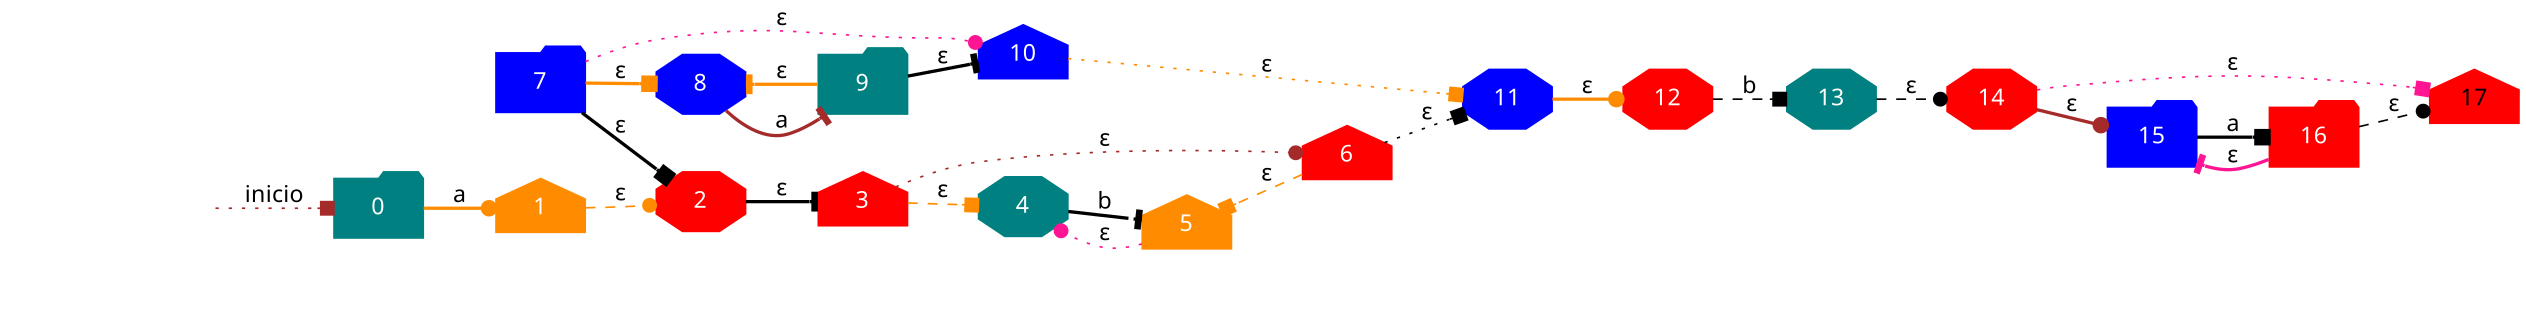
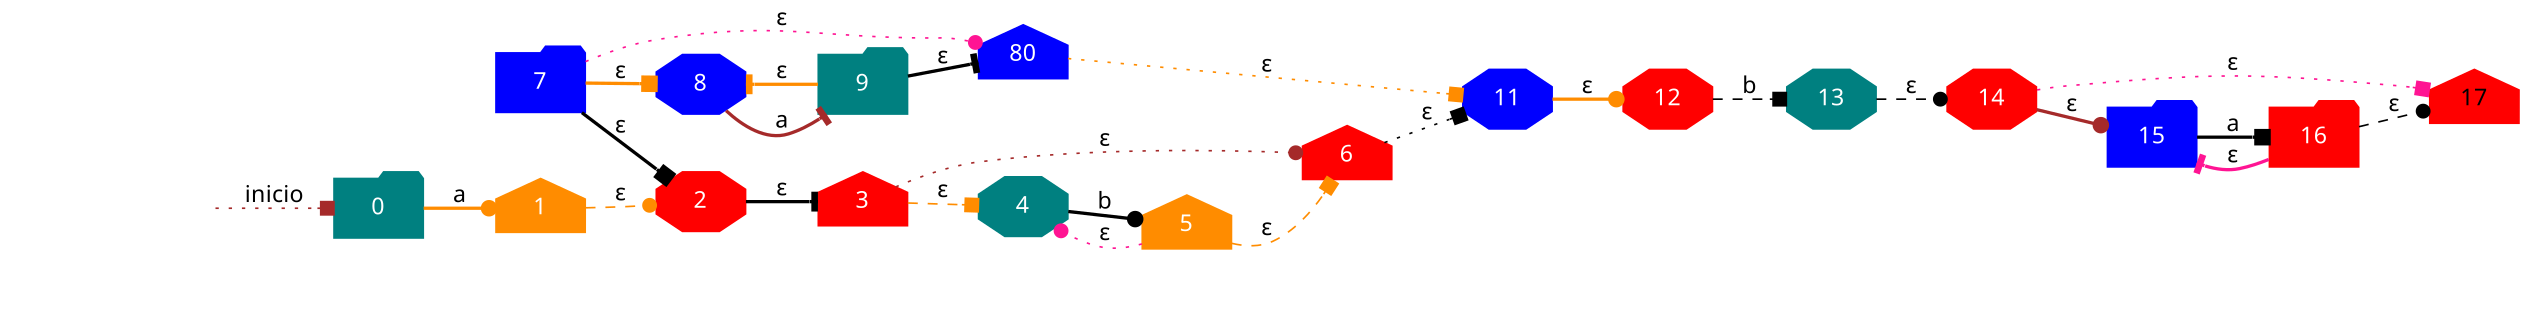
node "10": label "10" -> "80"
edge "6" -> "5": reversed
edge "4" -> "5": arrowhead tee -> dot
